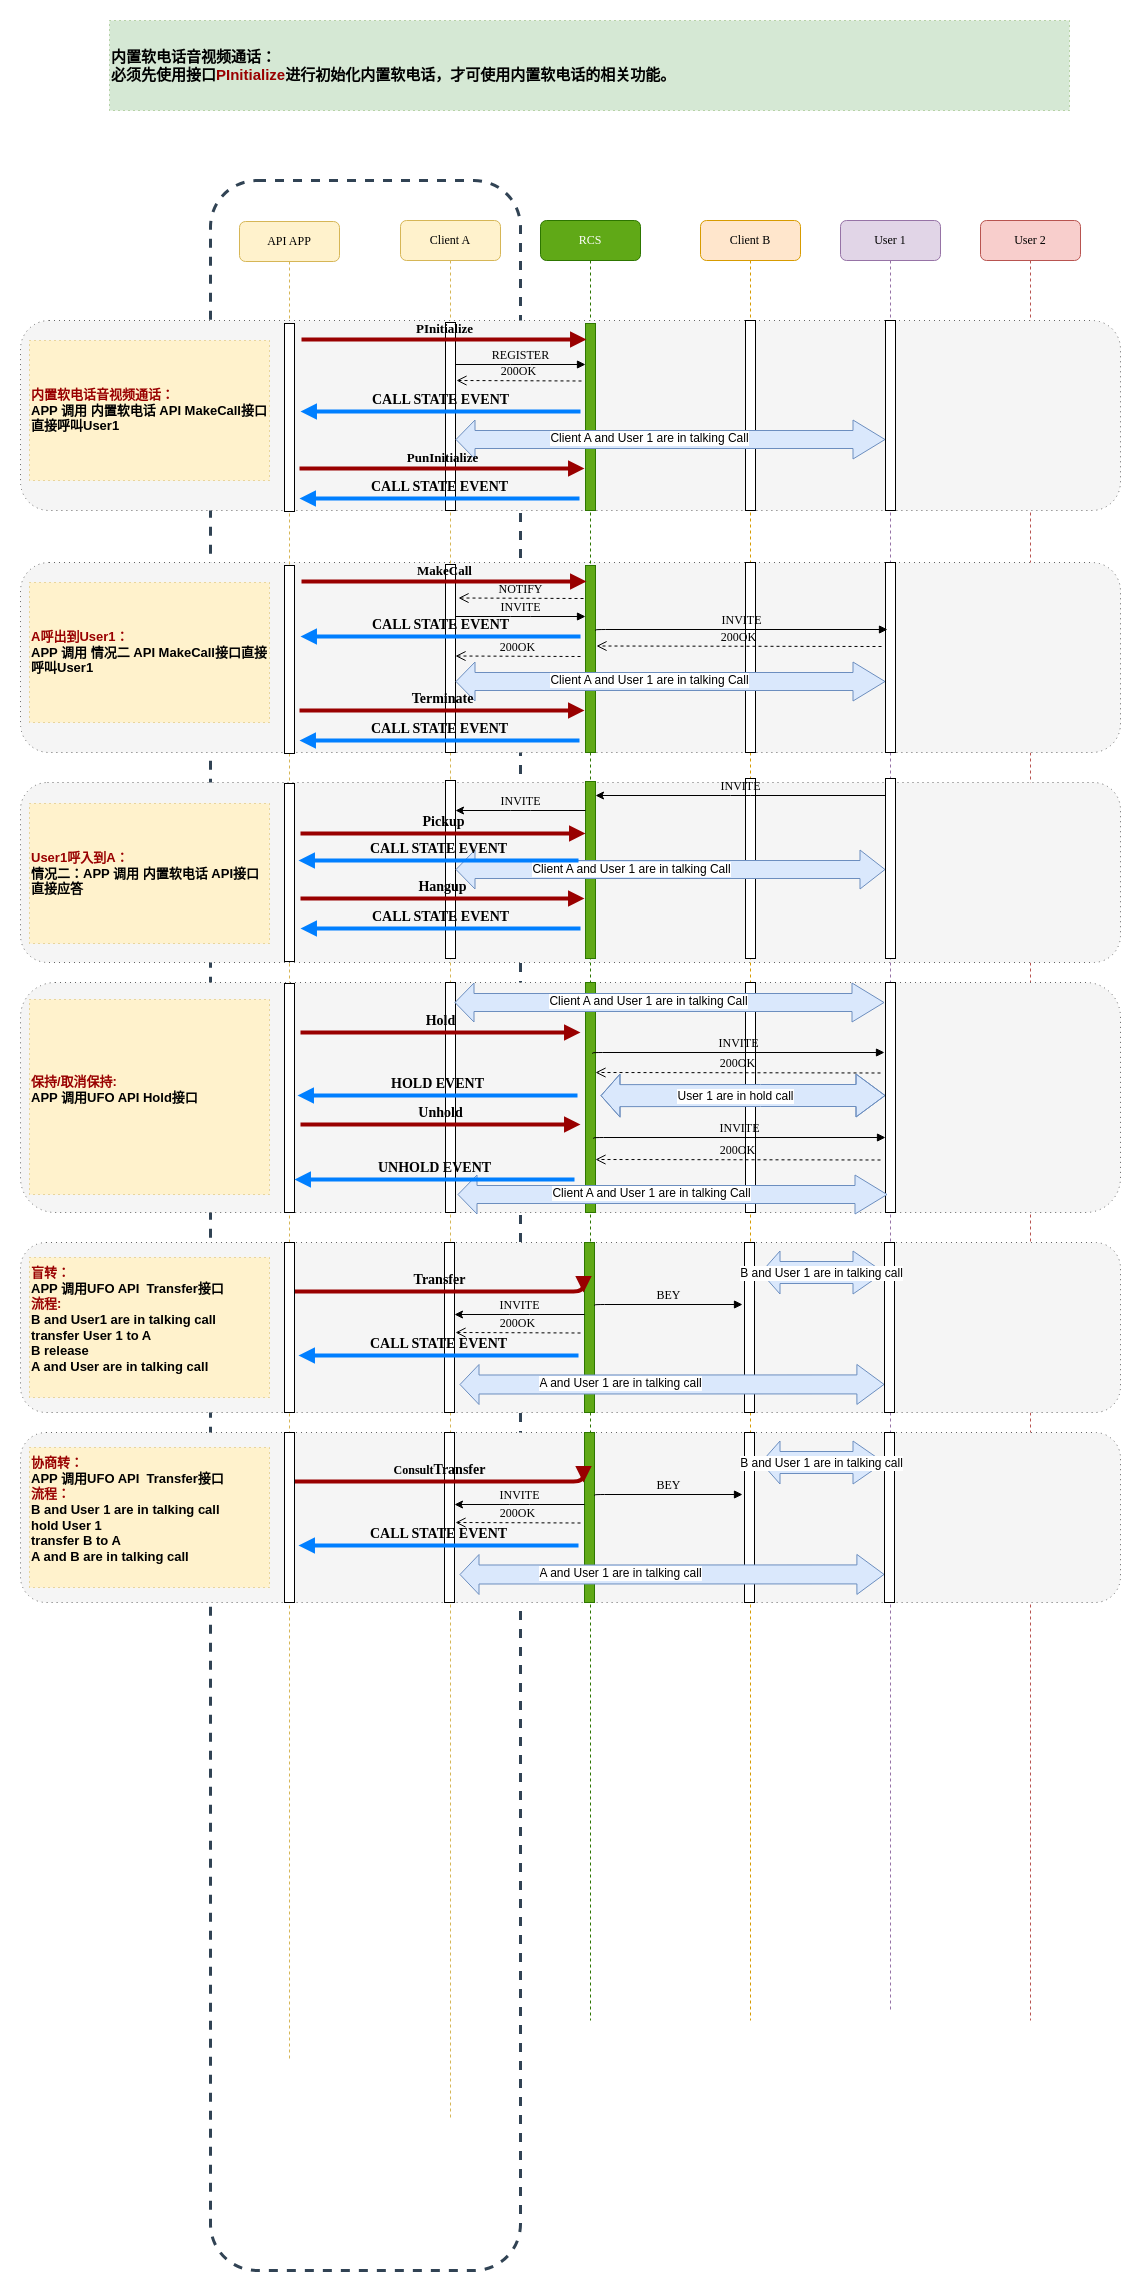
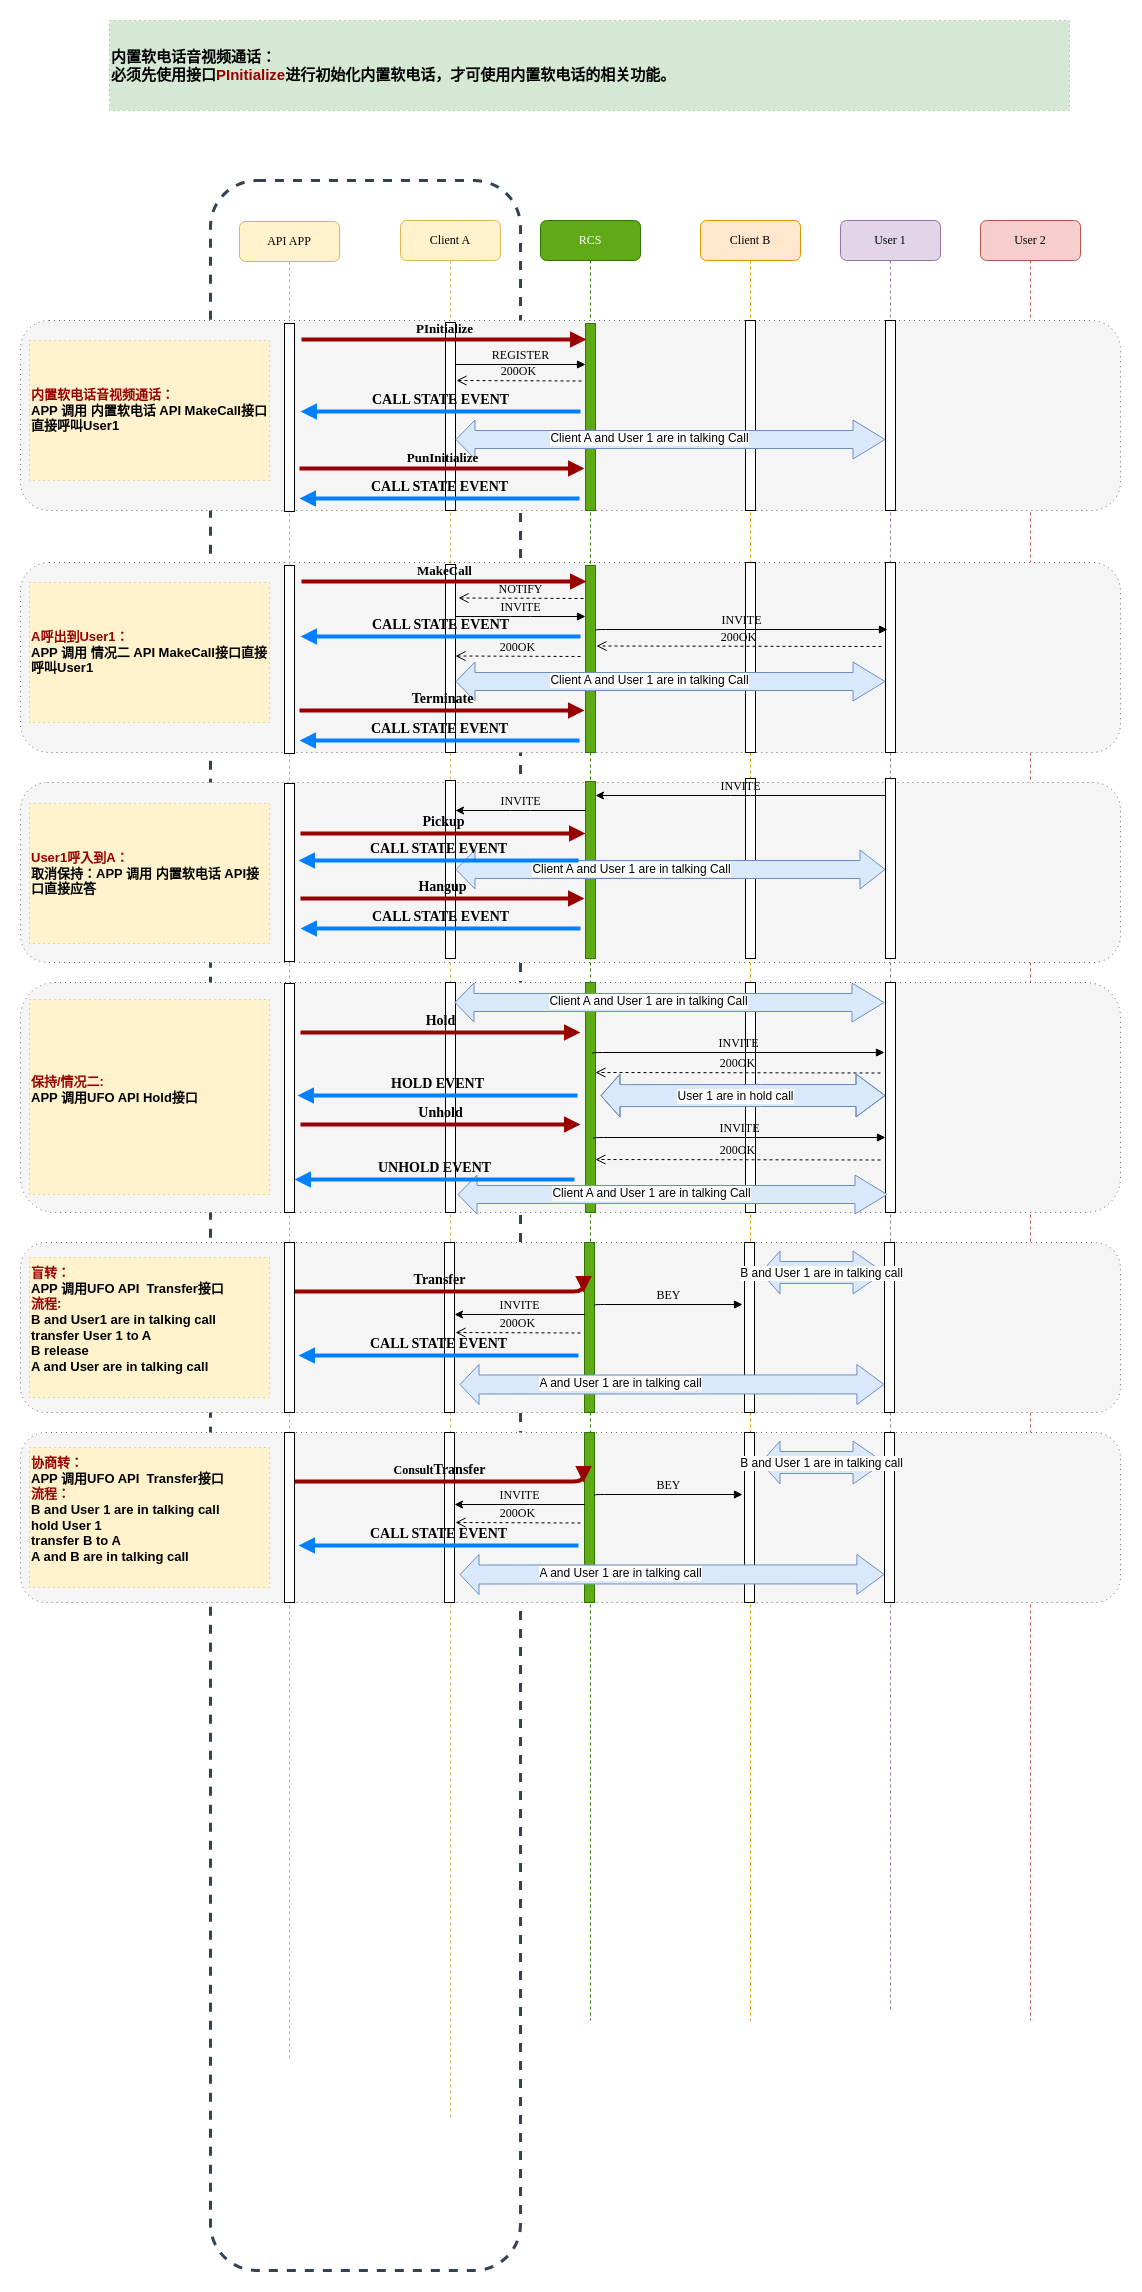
node "User1呼入到A：情况二：APP 调用 内置软电话 API接口直接应答": label "User1呼入到A：情况二：APP 调用 内置软电话 API接口直接应答" -> "User1呼入到A：取消保持：APP 调用 内置软电话 API接口直接应答"
node "保持/取消保持:APP 调用UFO API Hold接口": label "保持/取消保持:APP 调用UFO API Hold接口" -> "保持/情况二:APP 调用UFO API Hold接口"
